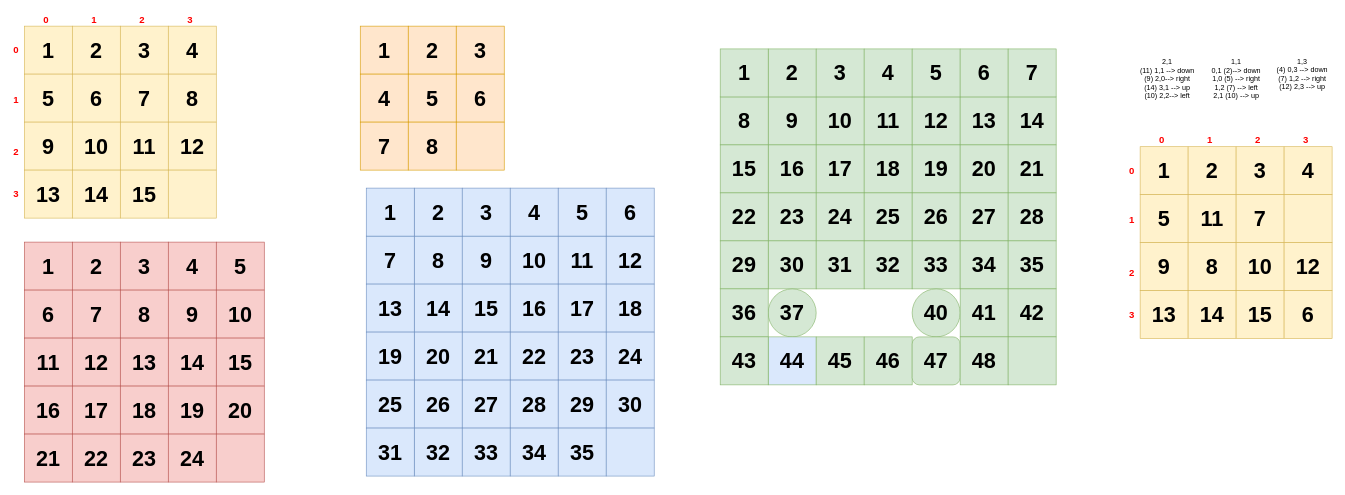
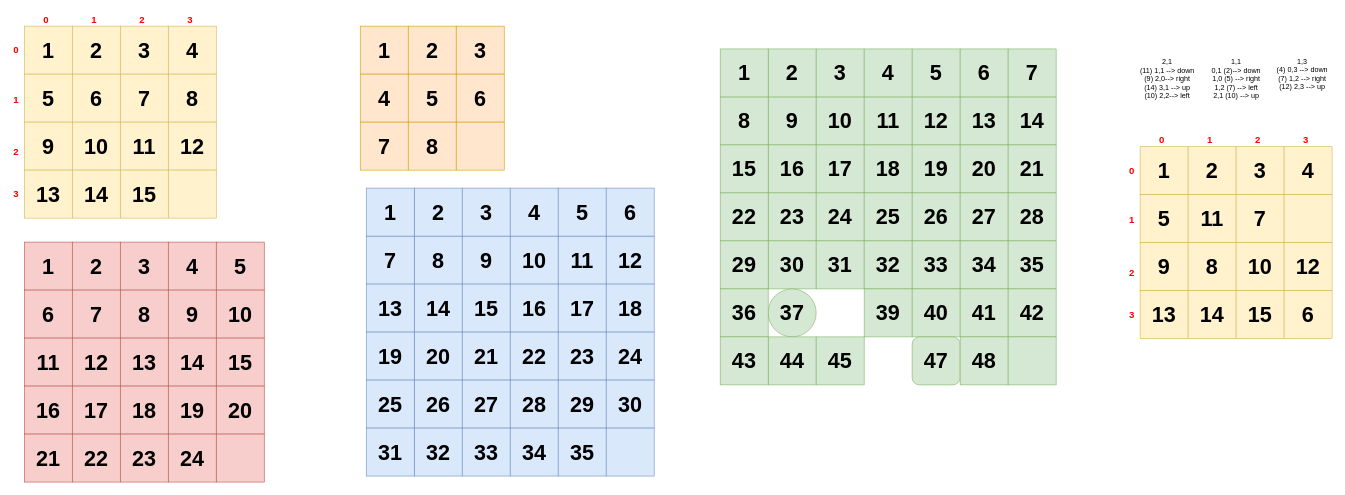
node "39": added
node "40": shape ellipse -> rectangle
node "44": fillcolor #dae8fc -> #d5e8d4
node "46": removed
